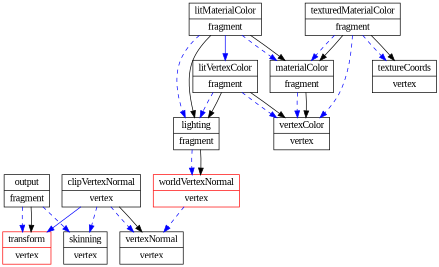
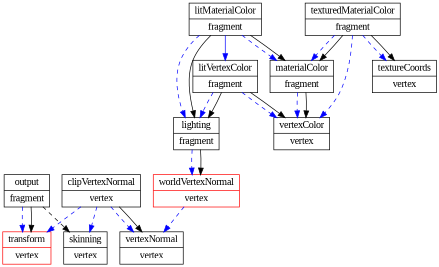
edge "output" -> "skinning": color blue -> black
edge "clipVertexNormal" -> "transform": style solid -> dashed
